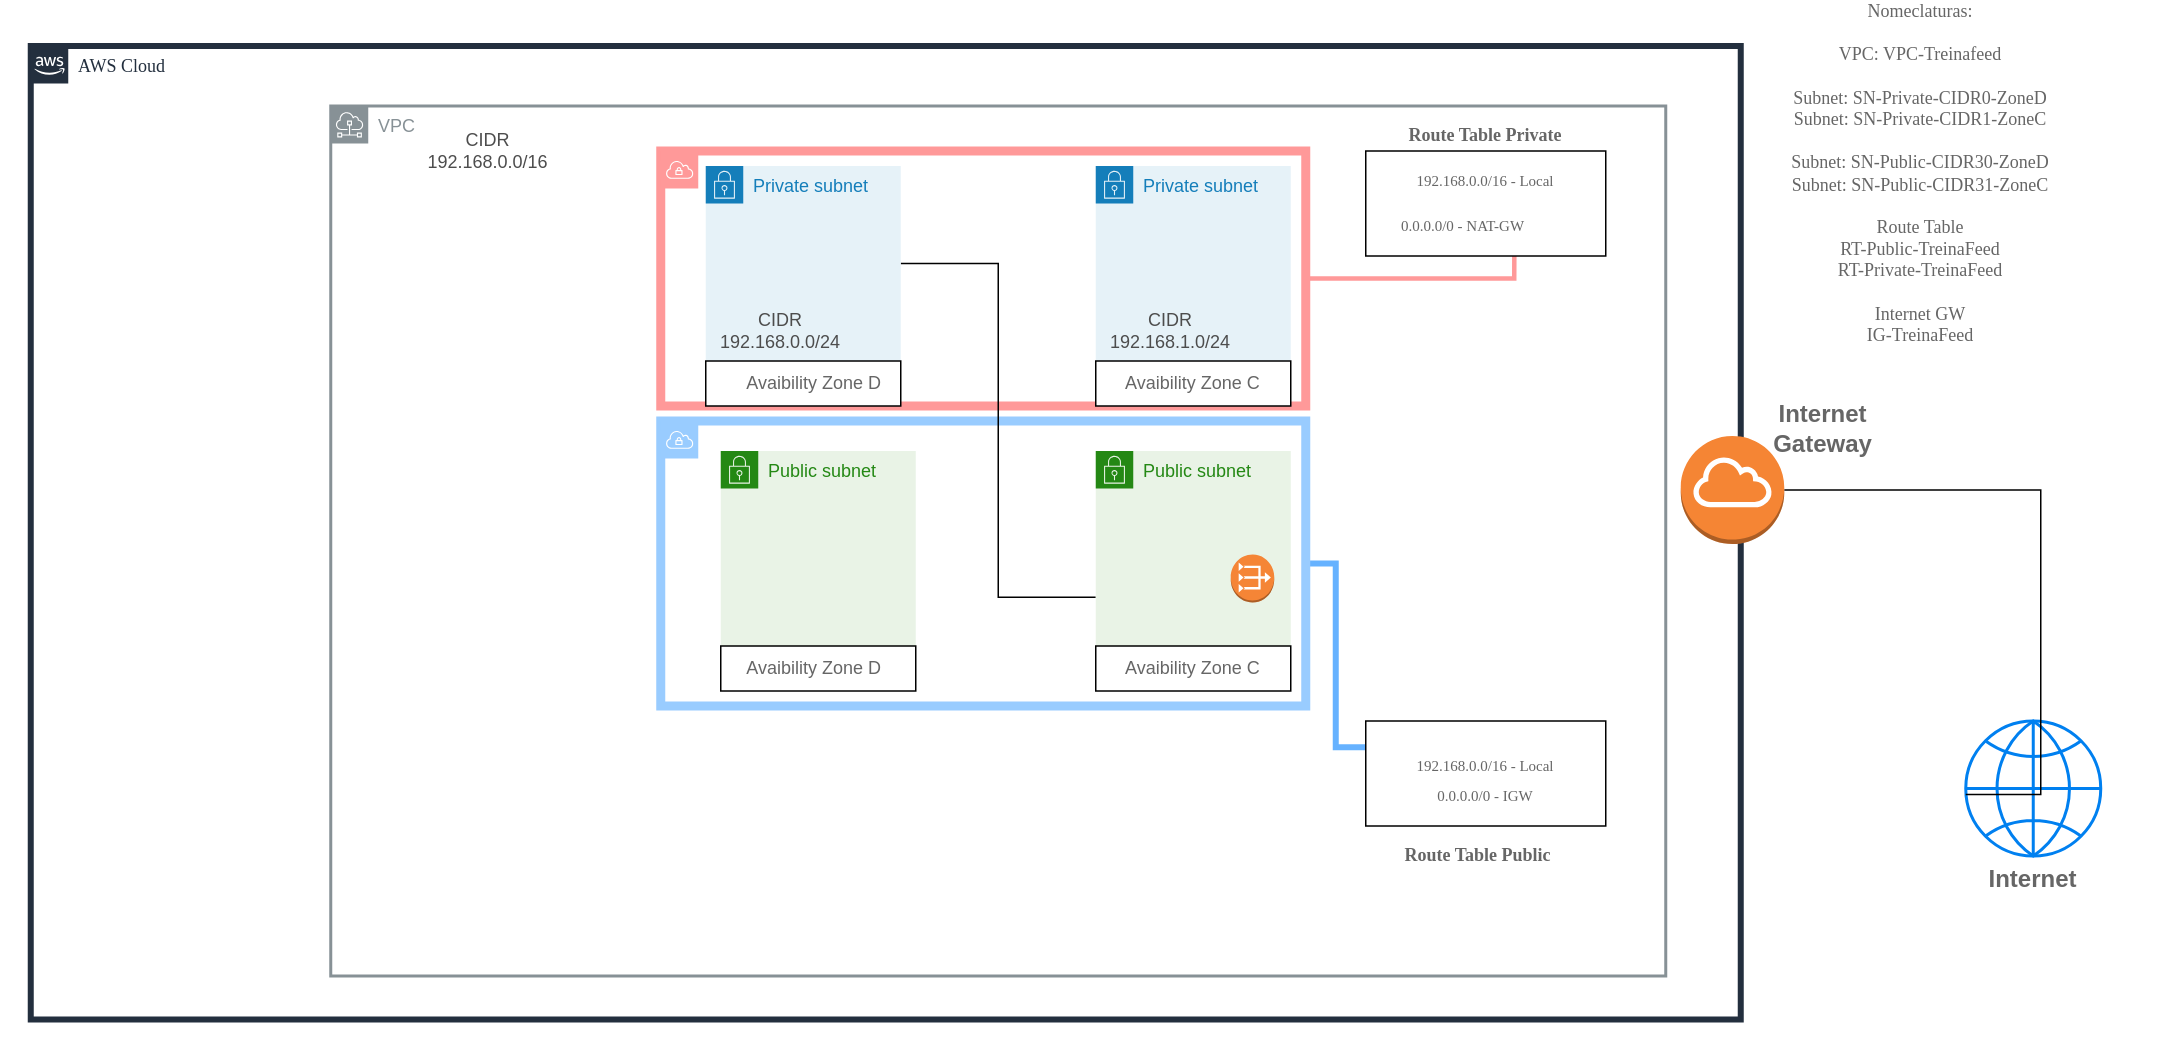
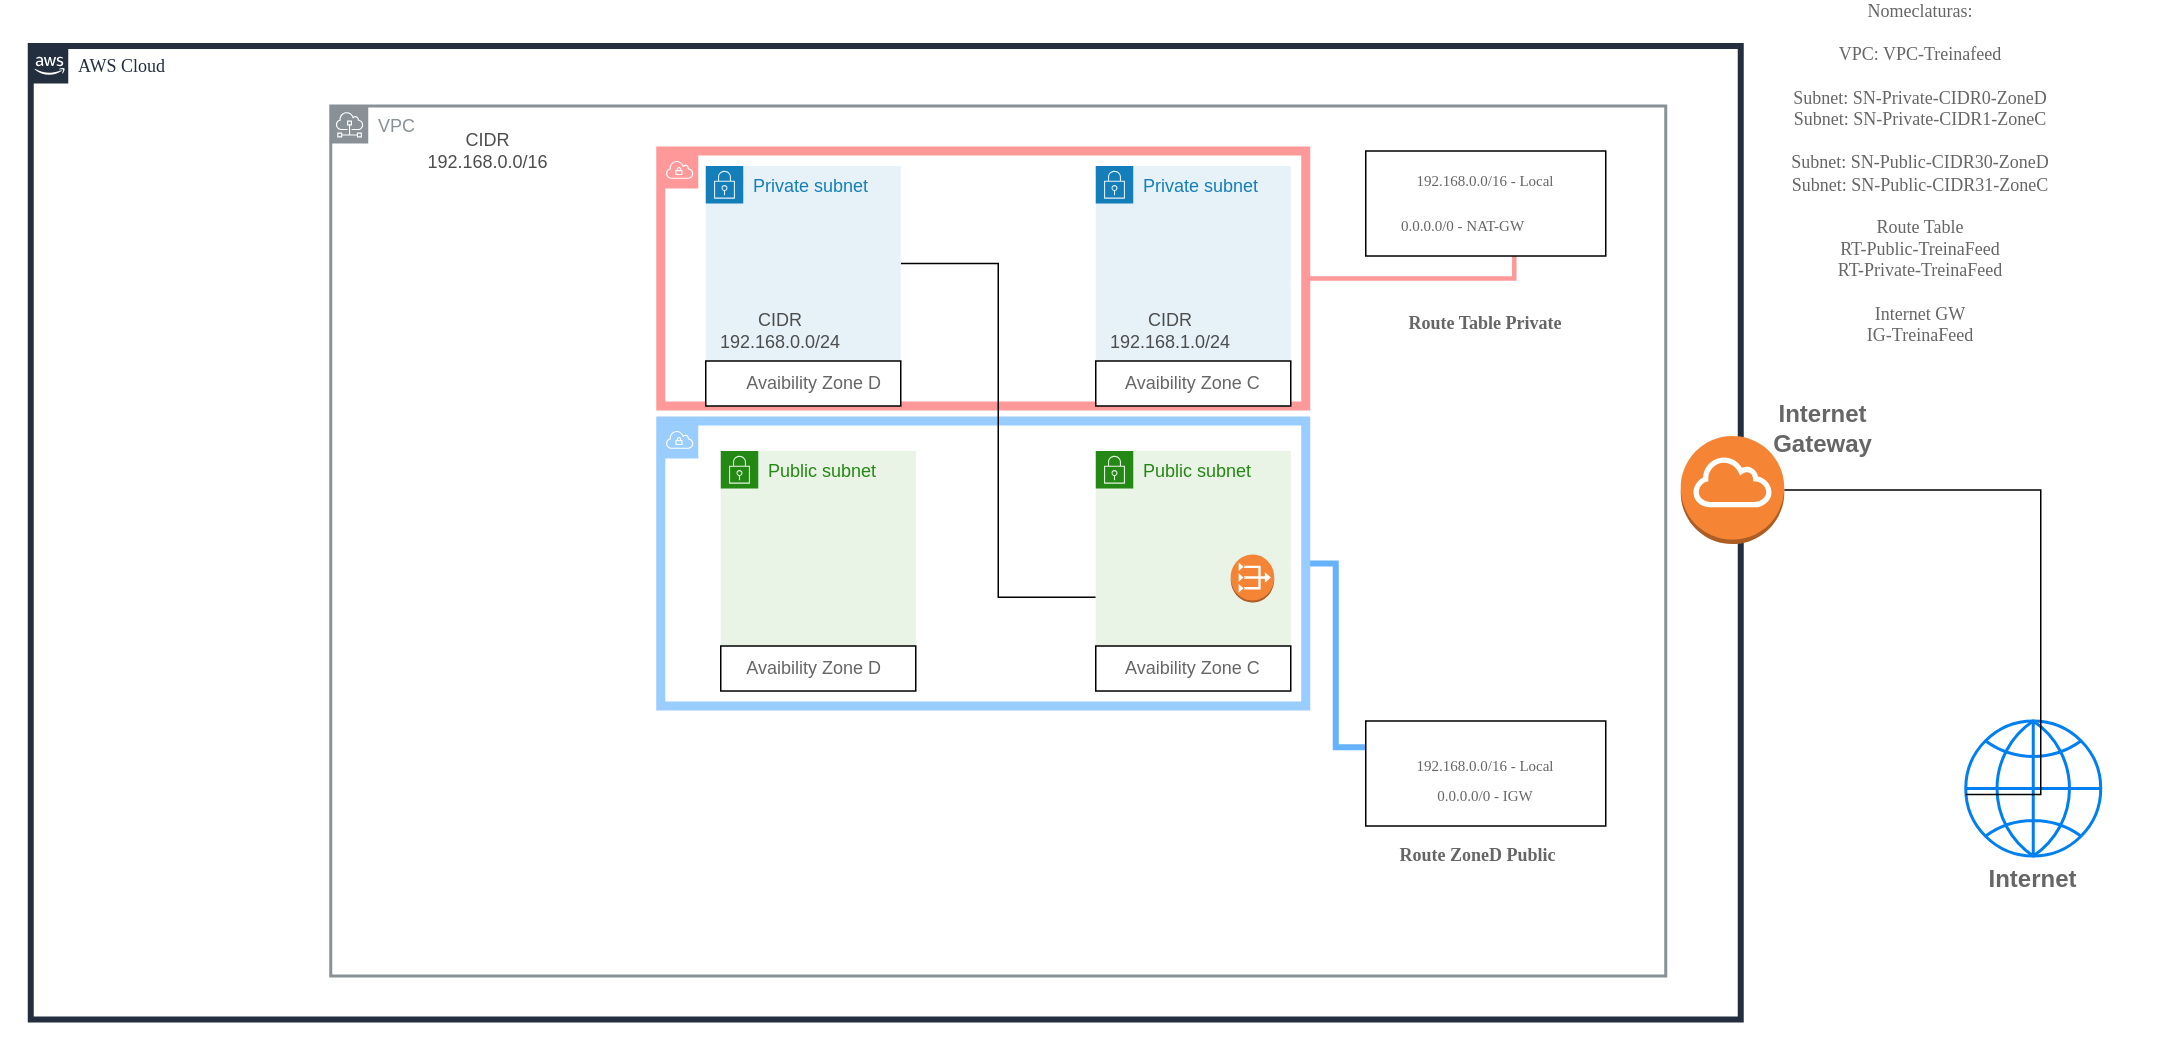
node "Route Table Private": moved (1486, 136) -> (1486, 323)
node "Route Table Public": label "Route Table Public" -> "Route ZoneD Public"
